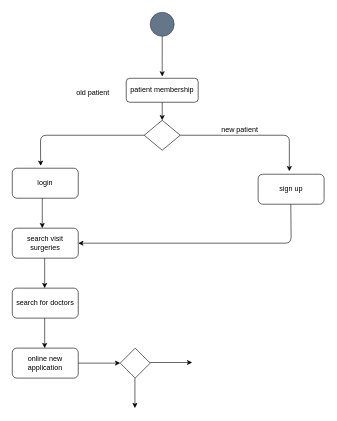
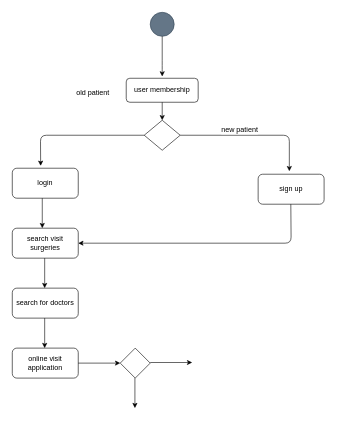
node "patient membership": label "patient membership" -> "user membership"
node "online new application": label "online new application" -> "online visit application"
